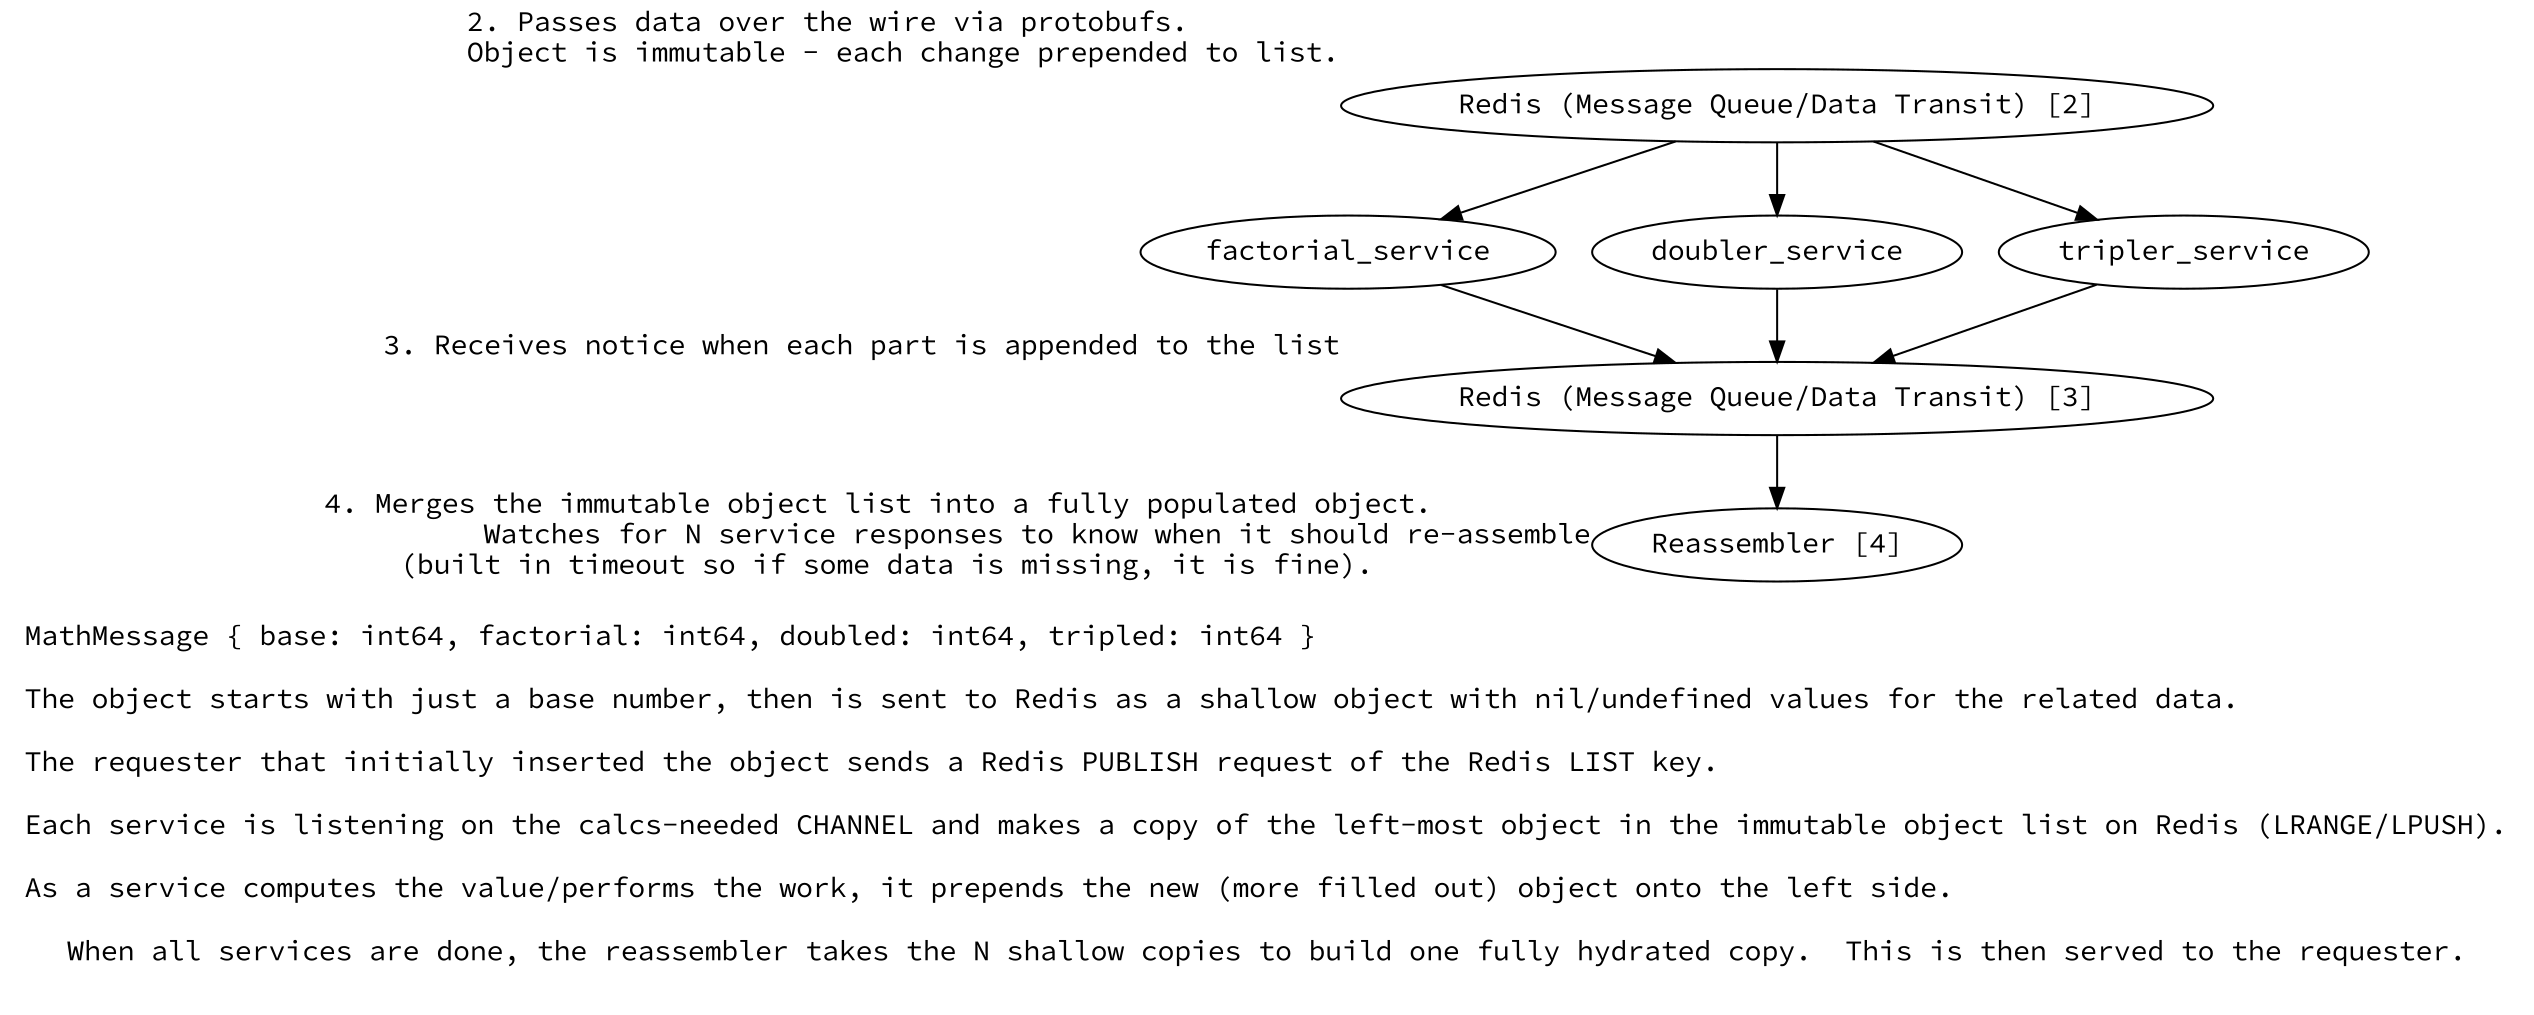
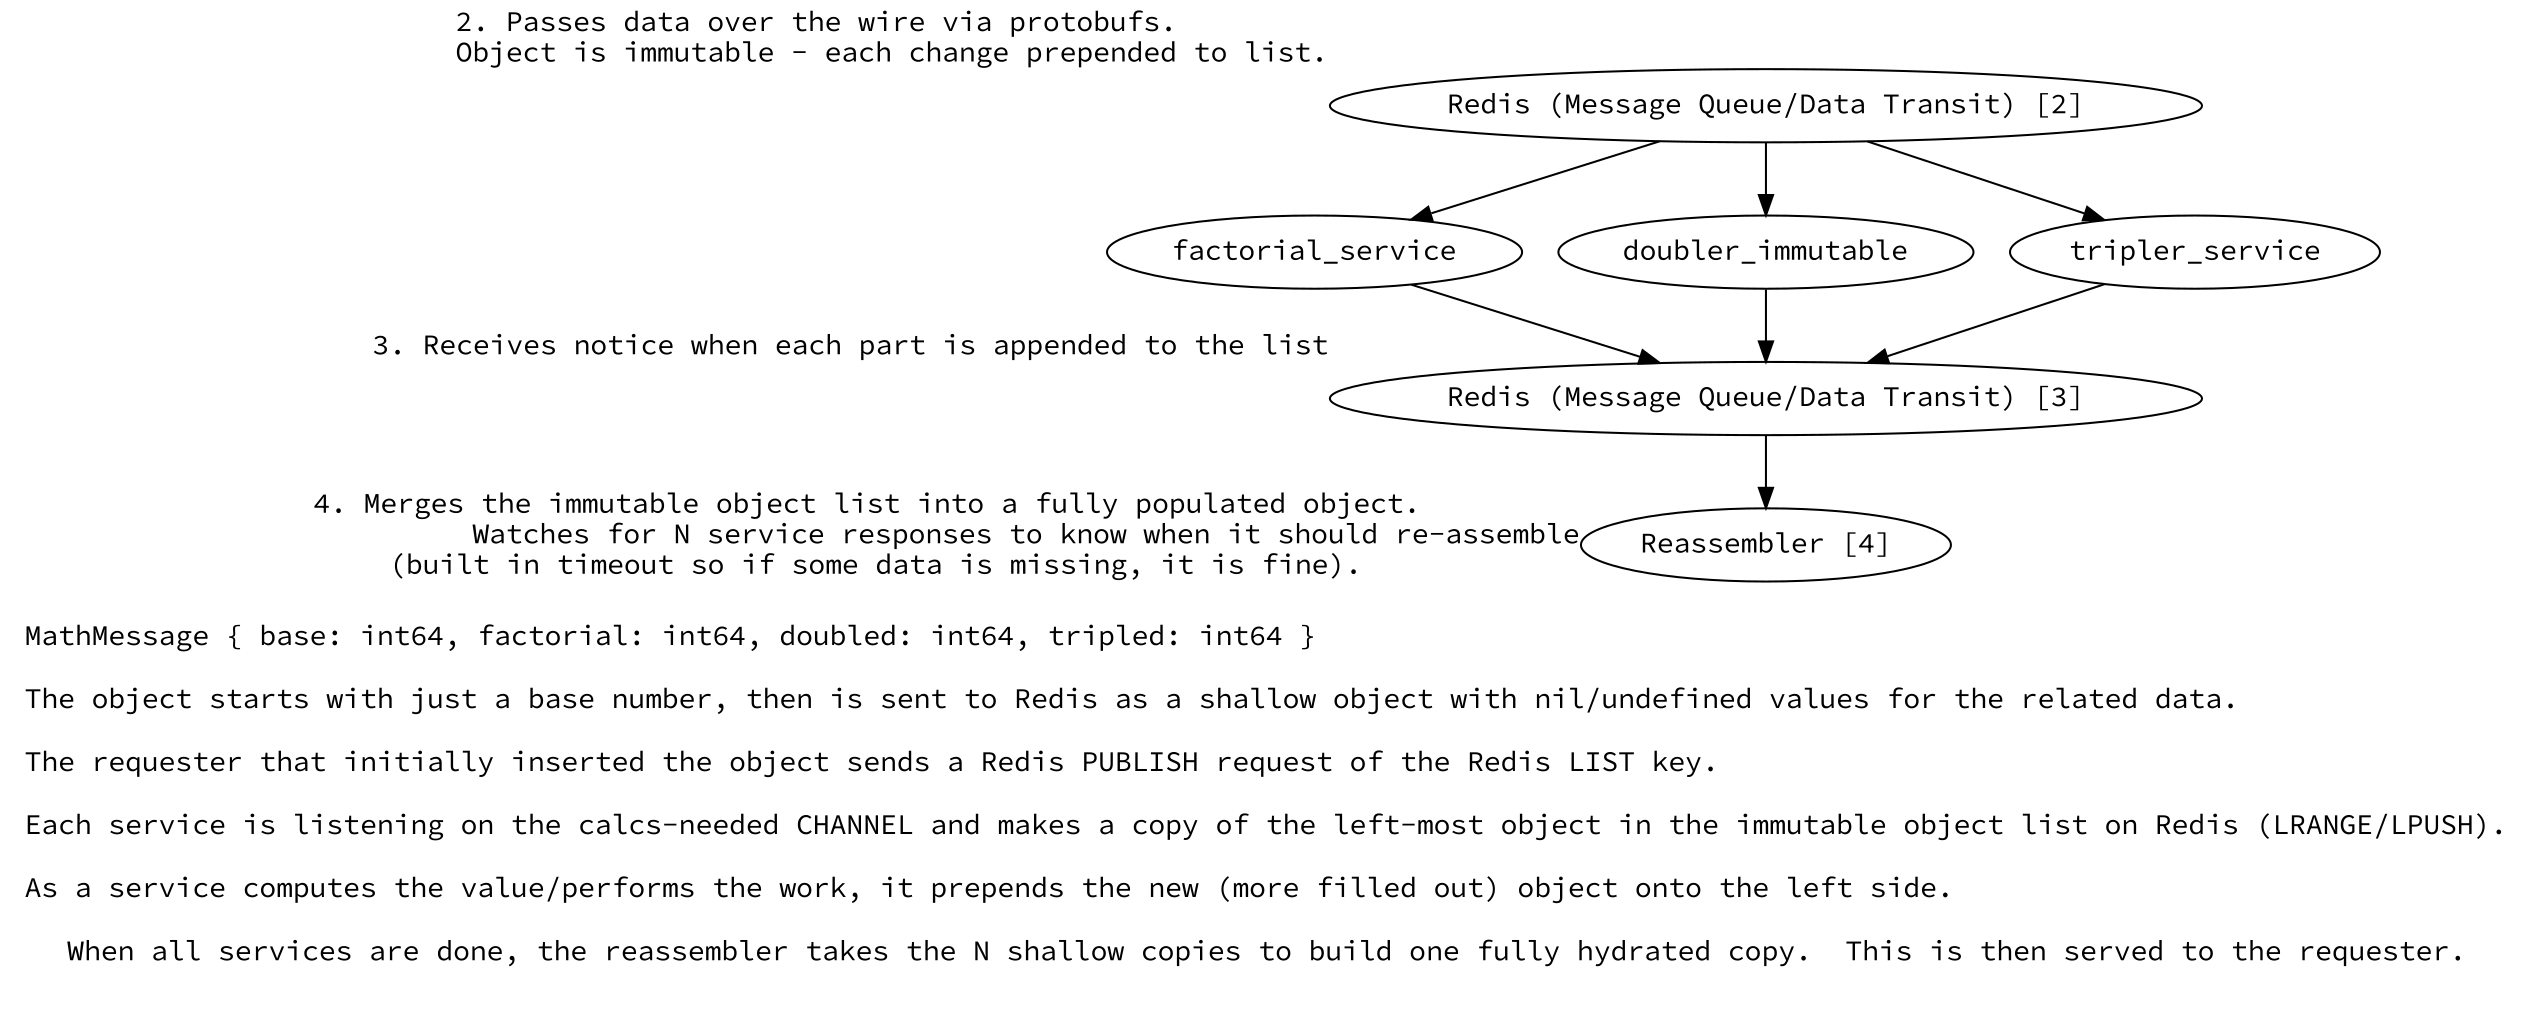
node "doubler_service": label "doubler_service" -> "doubler_immutable"
